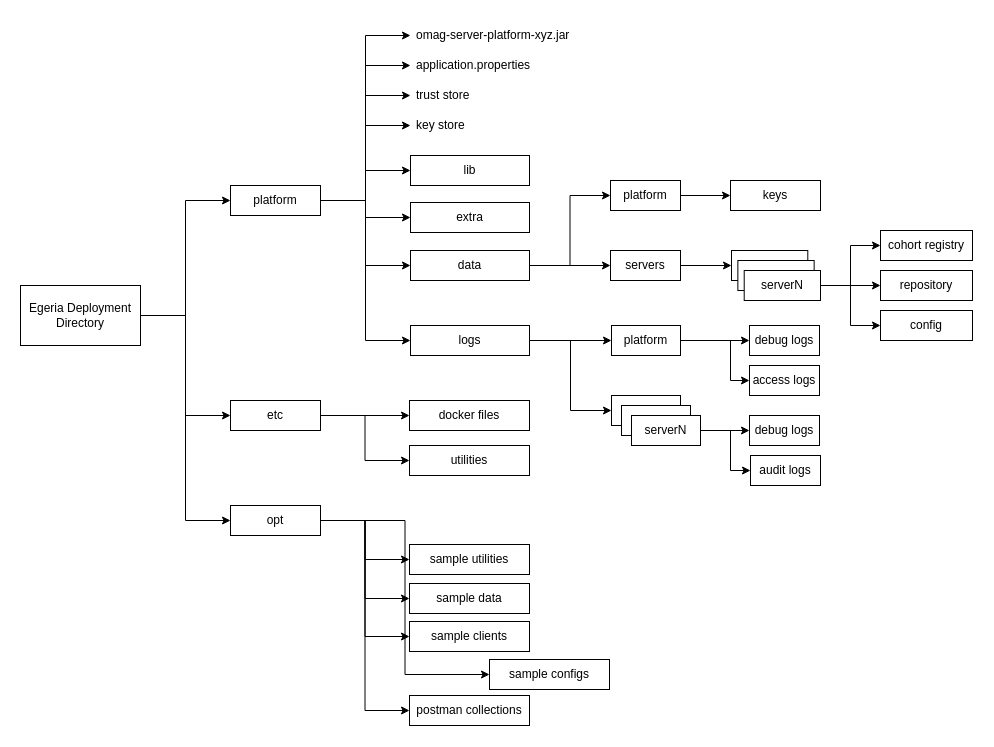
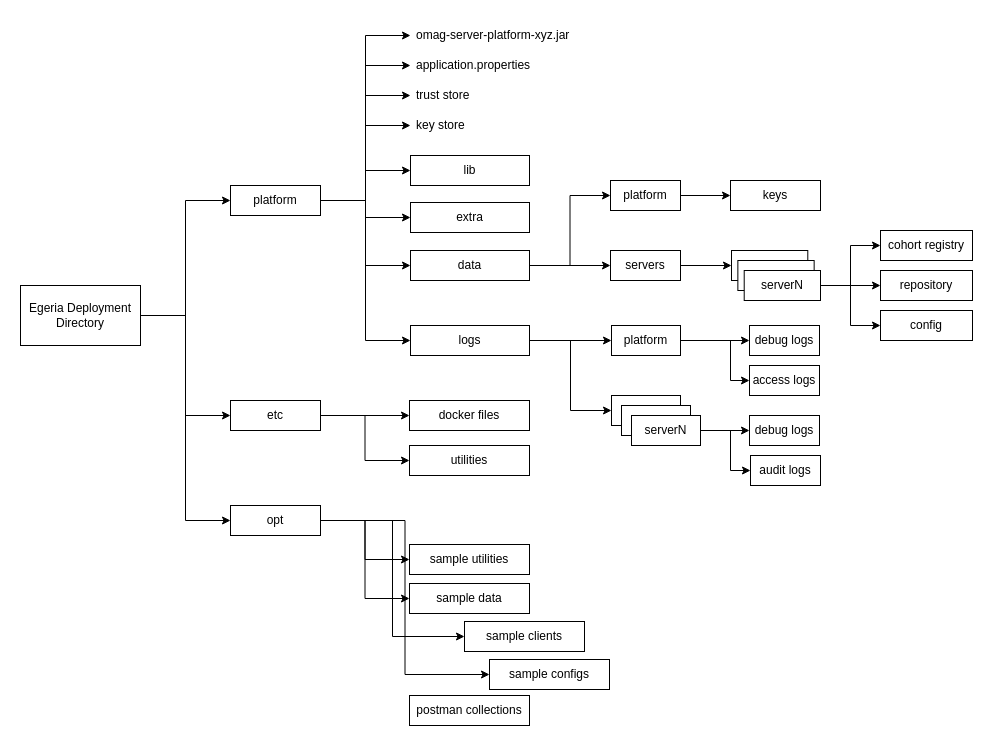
node "sample clients": moved (470, 637) -> (525, 637)
edge "opt" -> "postman collections": removed
